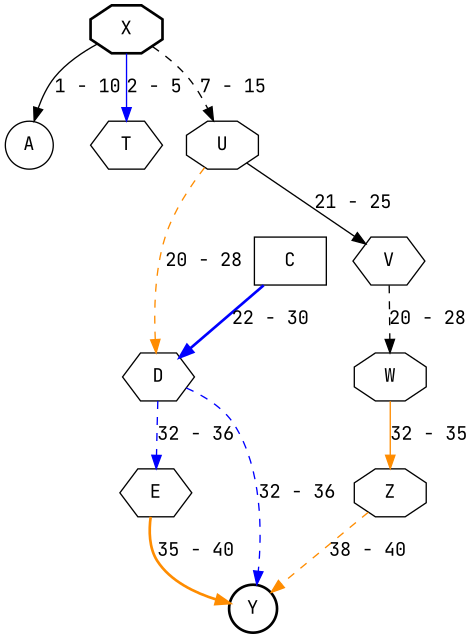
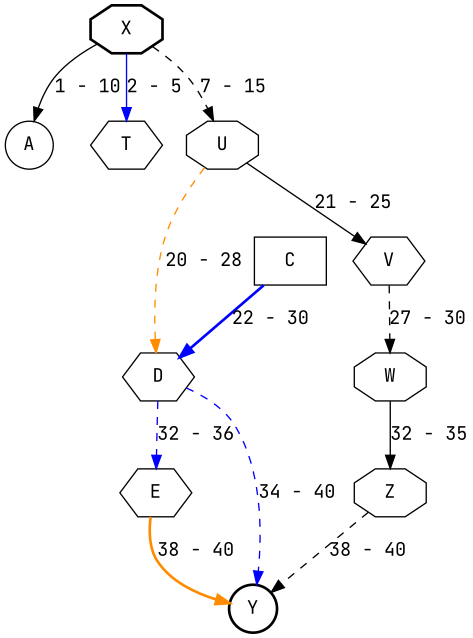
edge "V" -> "W": label "20 - 28" -> "27 - 30"
edge "W" -> "Z": color darkorange -> black
edge "D" -> "Y": label "32 - 36" -> "34 - 40"
edge "Z" -> "Y": color darkorange -> black
edge "E" -> "Y": label "35 - 40" -> "38 - 40"
